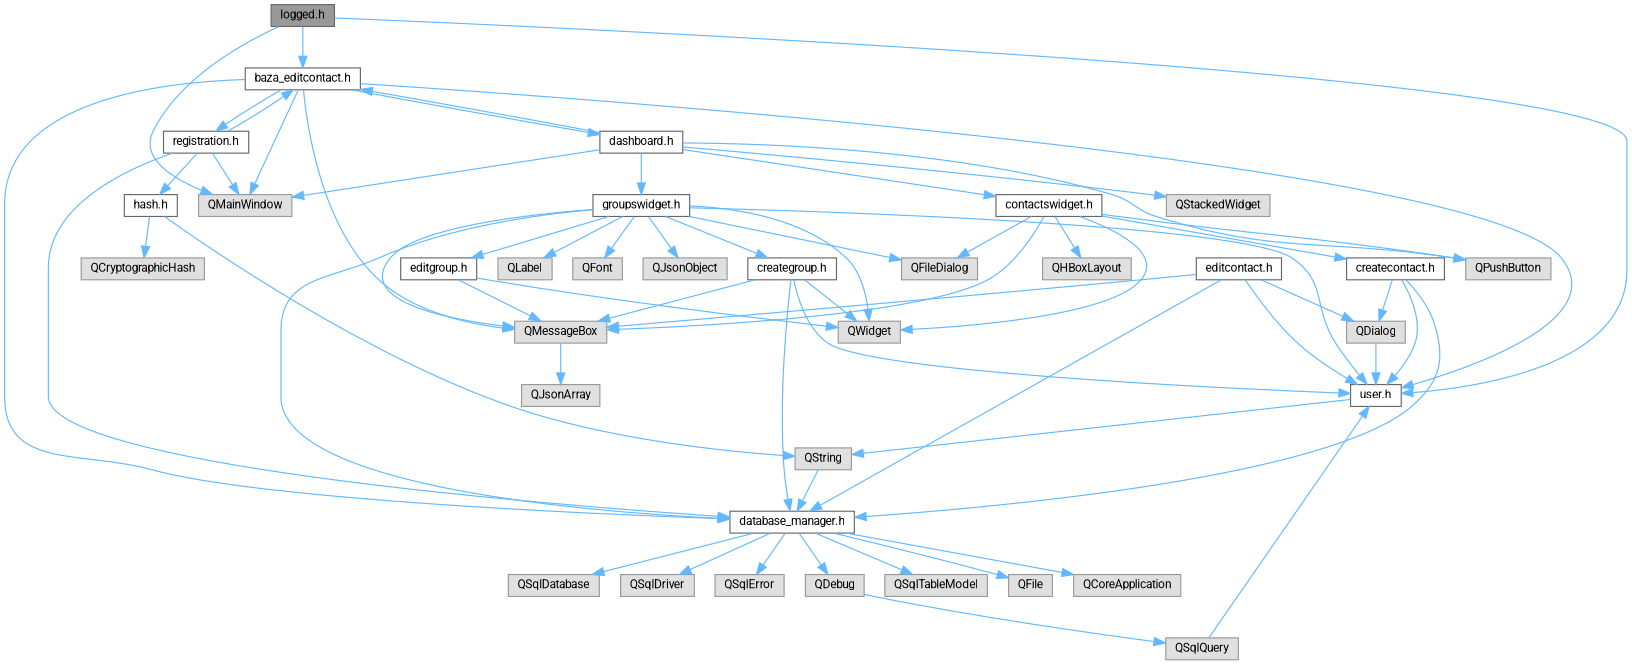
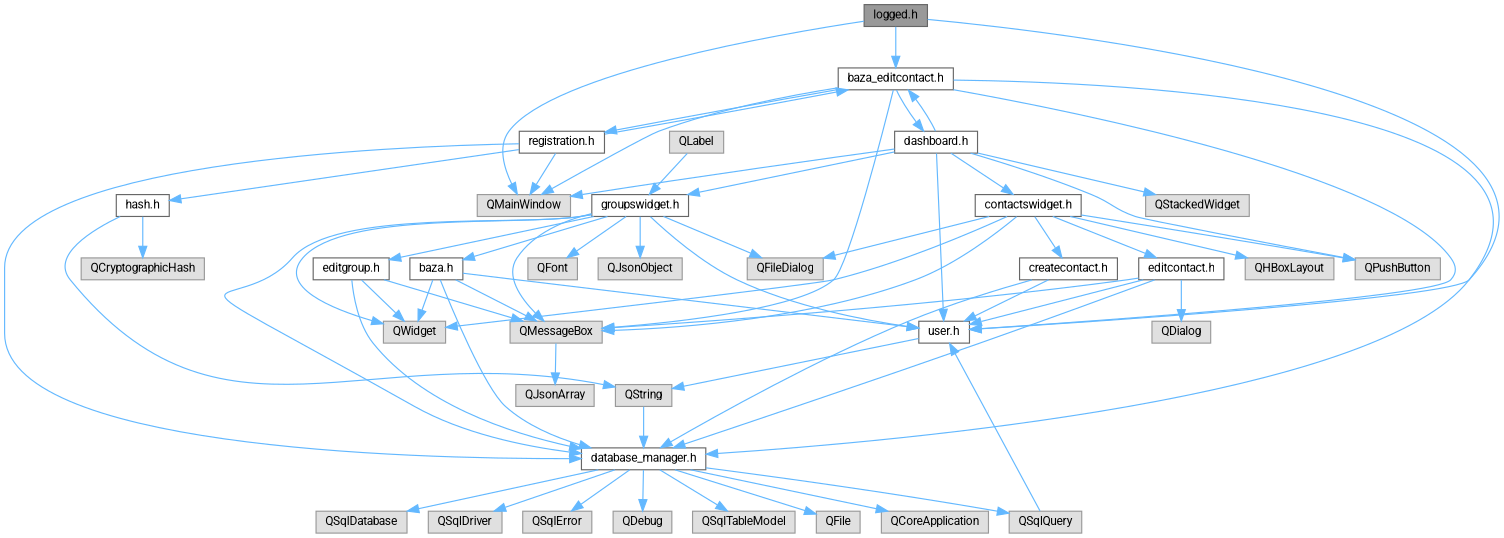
edge "groupswidget.h" -> "QLabel": reversed
edge "contactswidget.h" -> "editcontact.h": added
node "creategroup.h": label "creategroup.h" -> "baza.h"
edge "createcontact.h" -> "QDialog": removed
edge "QDialog" -> "user.h": now "dashboard.h" -> "user.h"
edge "editgroup.h" -> "database_manager.h": added
edge "QDebug" -> "QSqlQuery": now "database_manager.h" -> "QSqlQuery"
